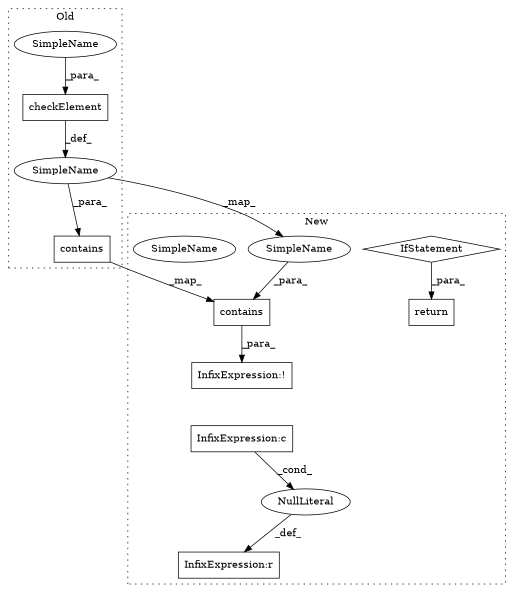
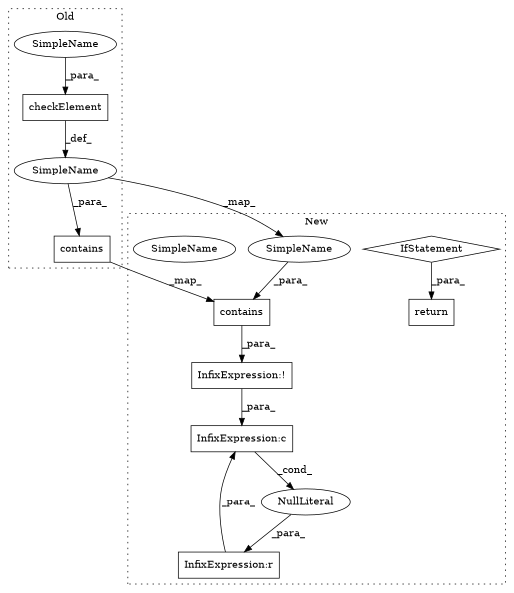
edge "InfixExpression:!" -> "InfixExpression:c": added, label "_para_"
edge "InfixExpression:r" -> "InfixExpression:c": added, label "_para_"
edge "NullLiteral" -> "InfixExpression:r": label "_def_" -> "_para_"
